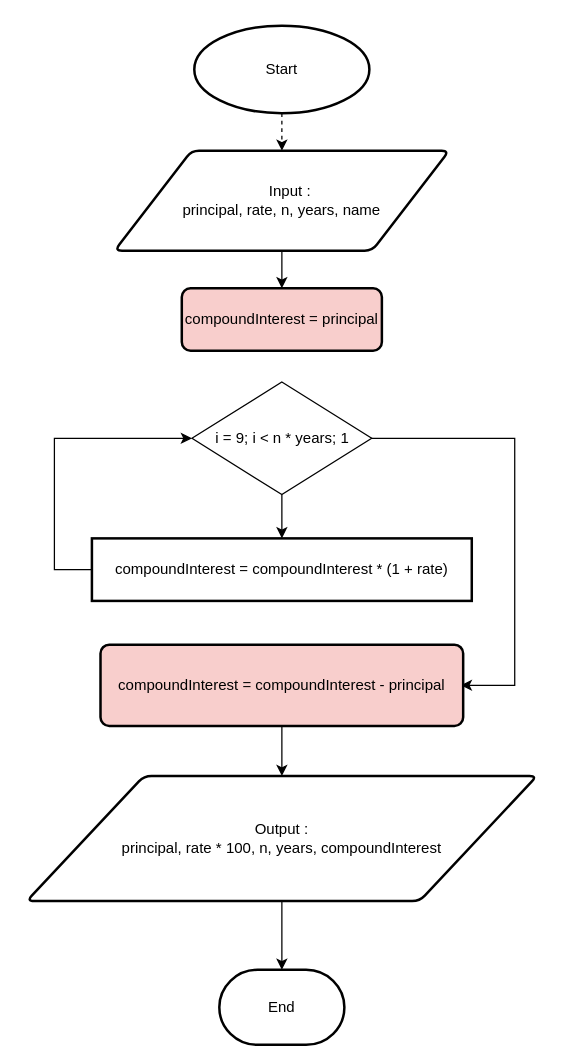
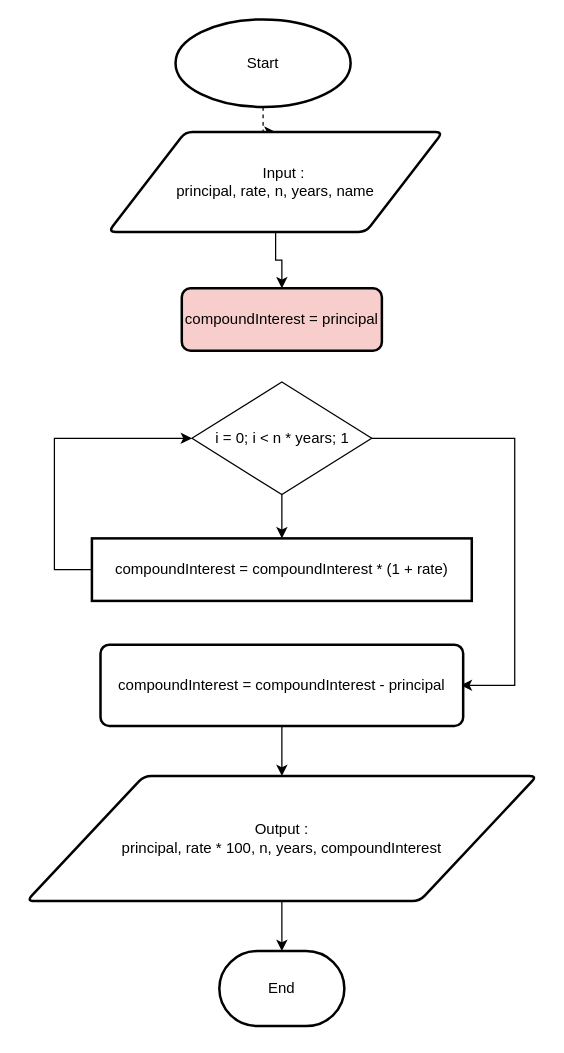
node "Start": moved (282, 69) -> (263, 63)
node "Input : principal, rate, n, years, name": moved (282, 201) -> (275, 182)
node "i = 9; i < n * years; 1": label "i = 9; i < n * years; 1" -> "i = 0; i < n * years; 1"
node "compoundInterest = compoundInterest - principal": fillcolor #f8cecc -> #ffffff
node "End": moved (282, 1007) -> (282, 988)
